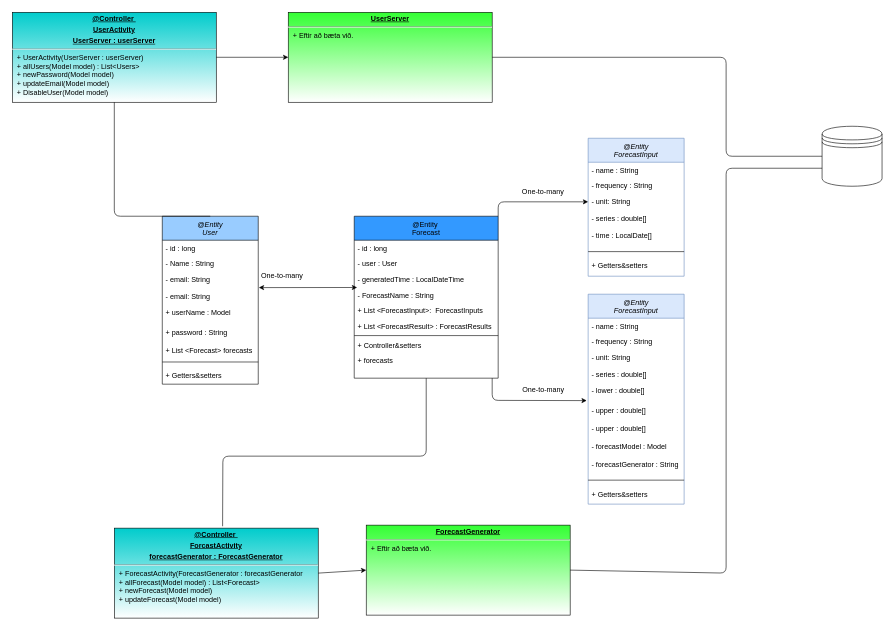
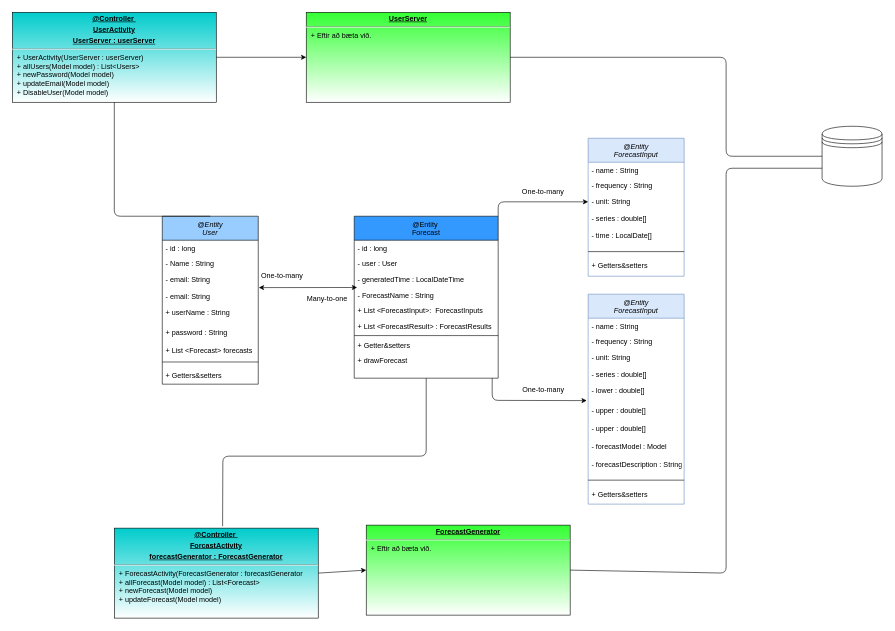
node "UserServer + Eftir að bæta við.": moved (390, 57) -> (408, 57)
node "Many-to-one": added
node "+ userName : Model": label "+ userName : Model" -> "+ userName : String"
node "+ Controller&setters": label "+ Controller&setters" -> "+ Getter&setters"
node "+ forecasts": label "+ forecasts" -> "+ drawForecast"
node "- forecastGenerator : String": label "- forecastGenerator : String" -> "- forecastDescription : String"
